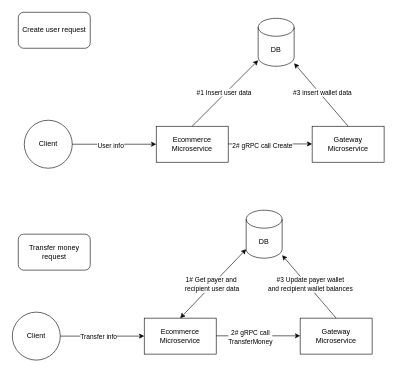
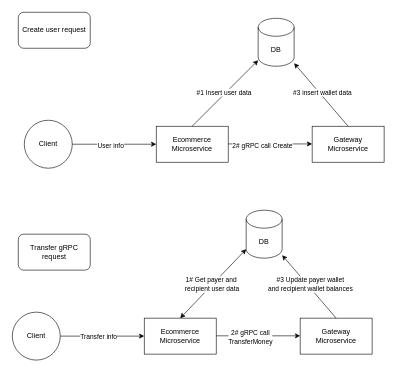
node "Transfer money request": label "Transfer money request" -> "Transfer gRPC request"
